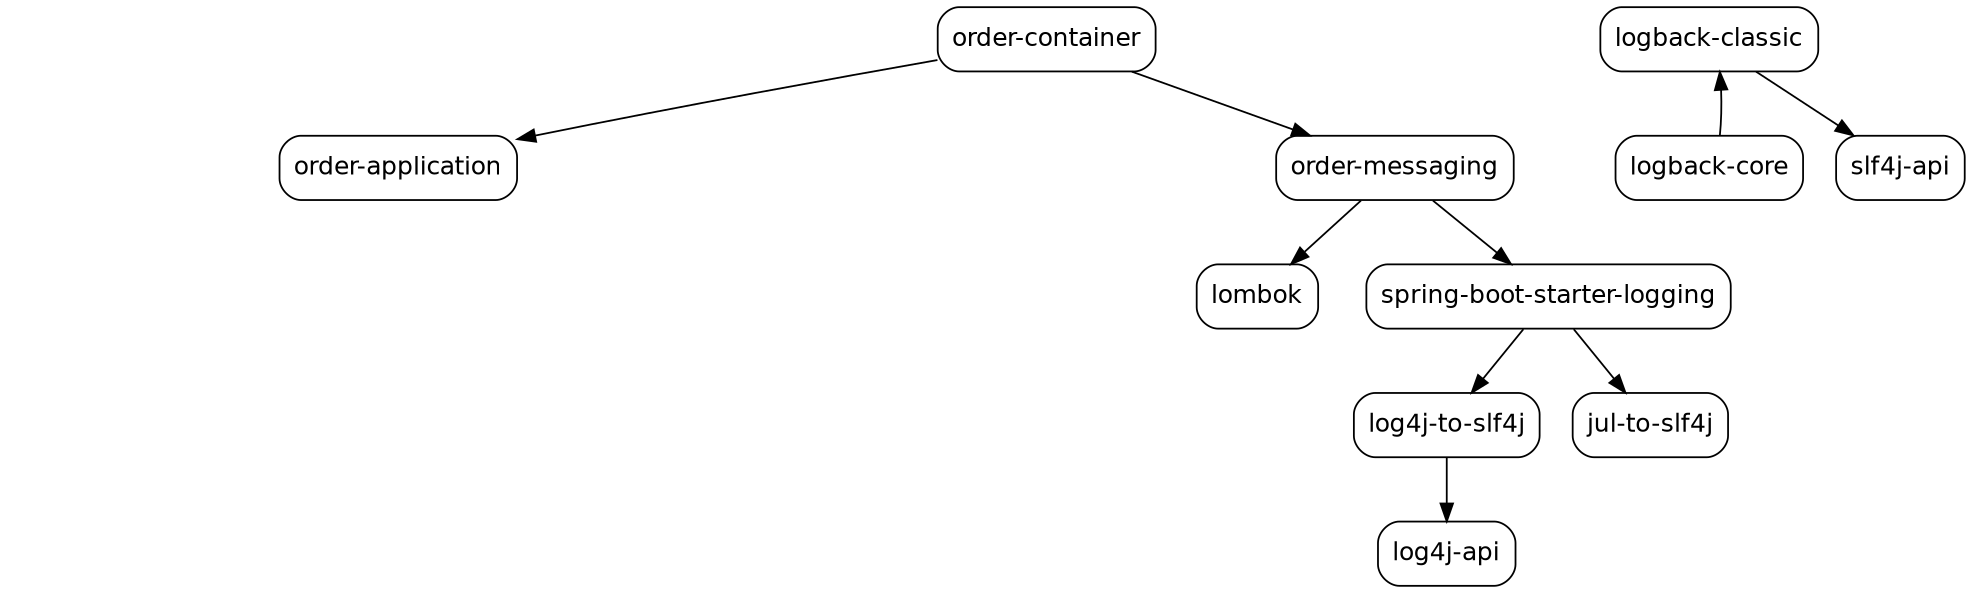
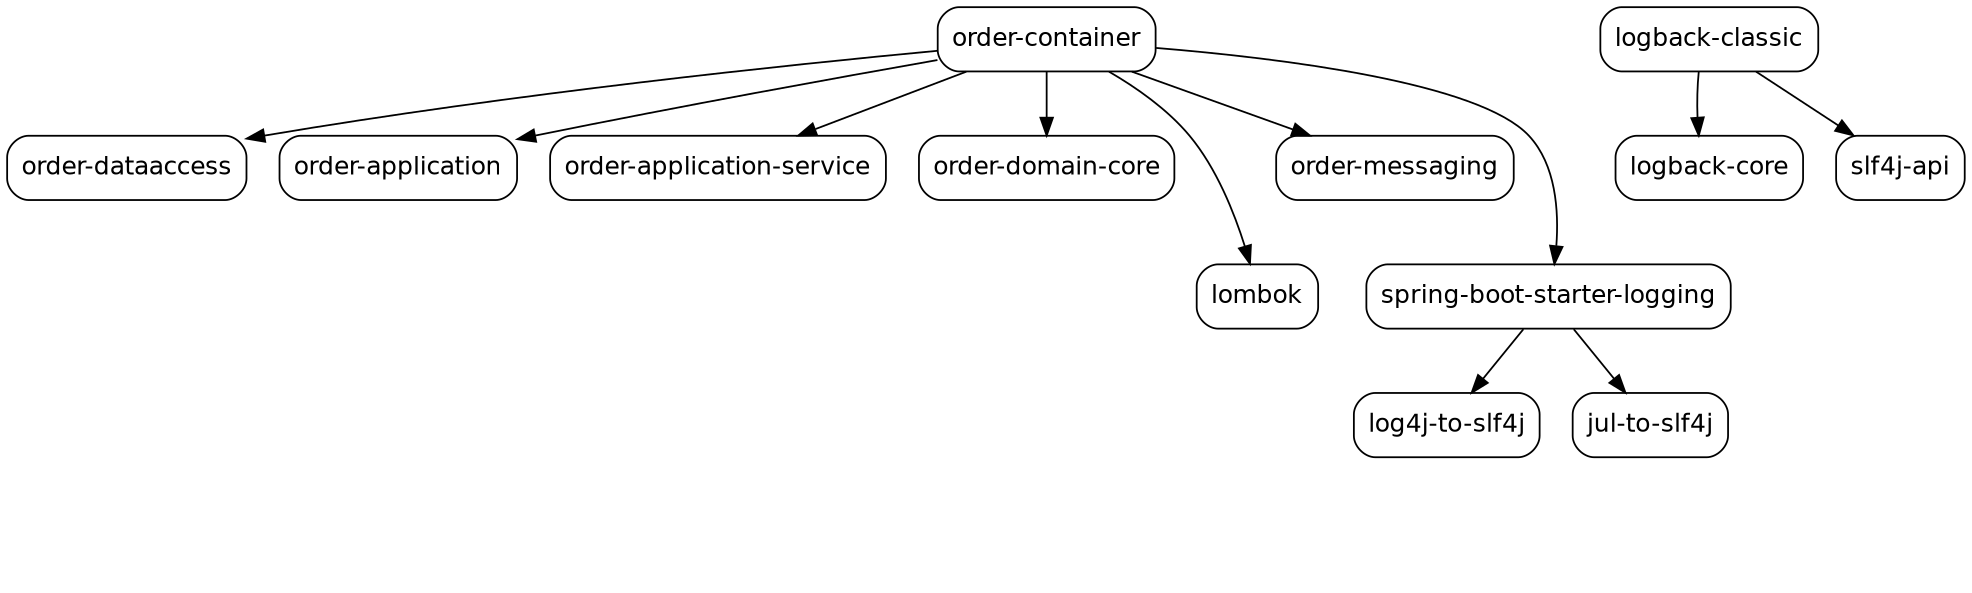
edge "logback-core" -> "logback-classic": reversed
node "order-dataaccess": added
node "order-application-service": added
node "order-domain-core": added
edge "order-messaging" -> "lombok": now "order-container" -> "lombok"
edge "order-messaging" -> "spring-boot-starter-logging": now "order-container" -> "spring-boot-starter-logging"
node "log4j-api": removed
